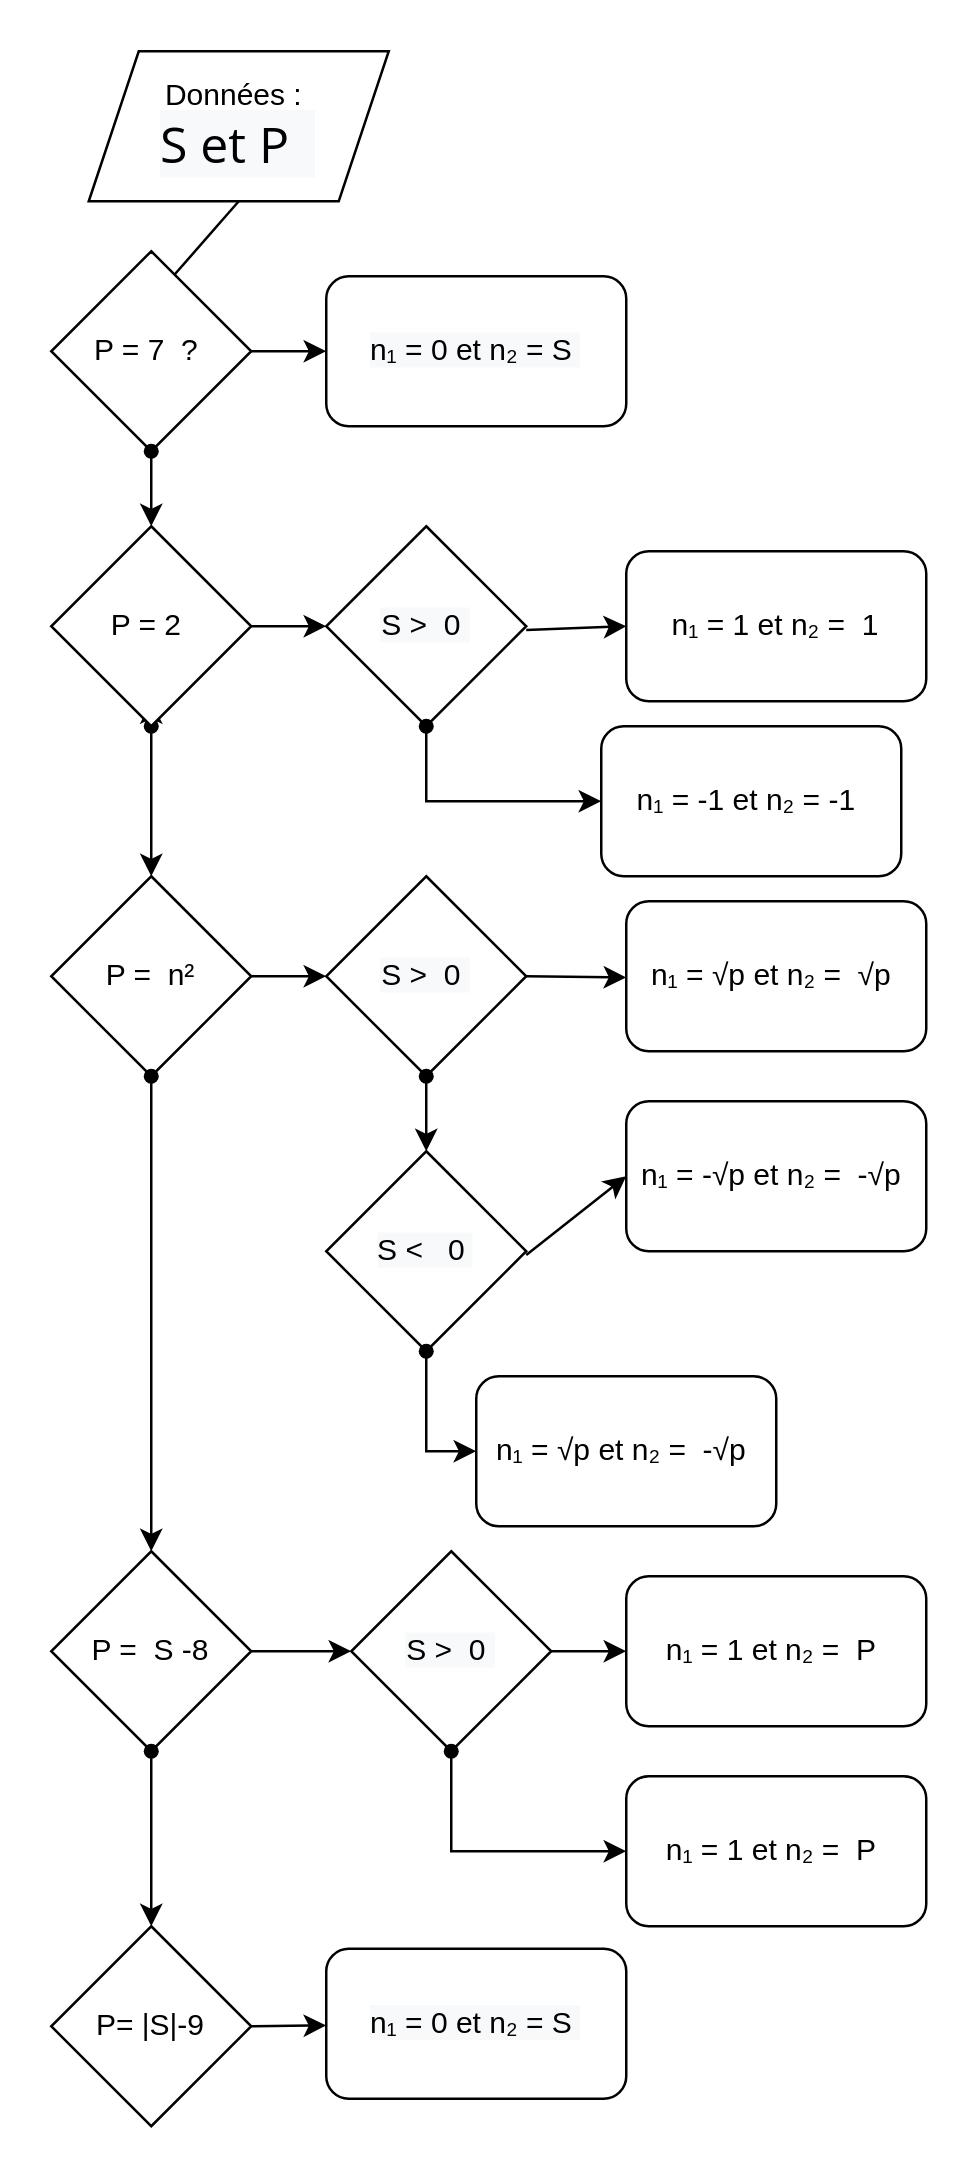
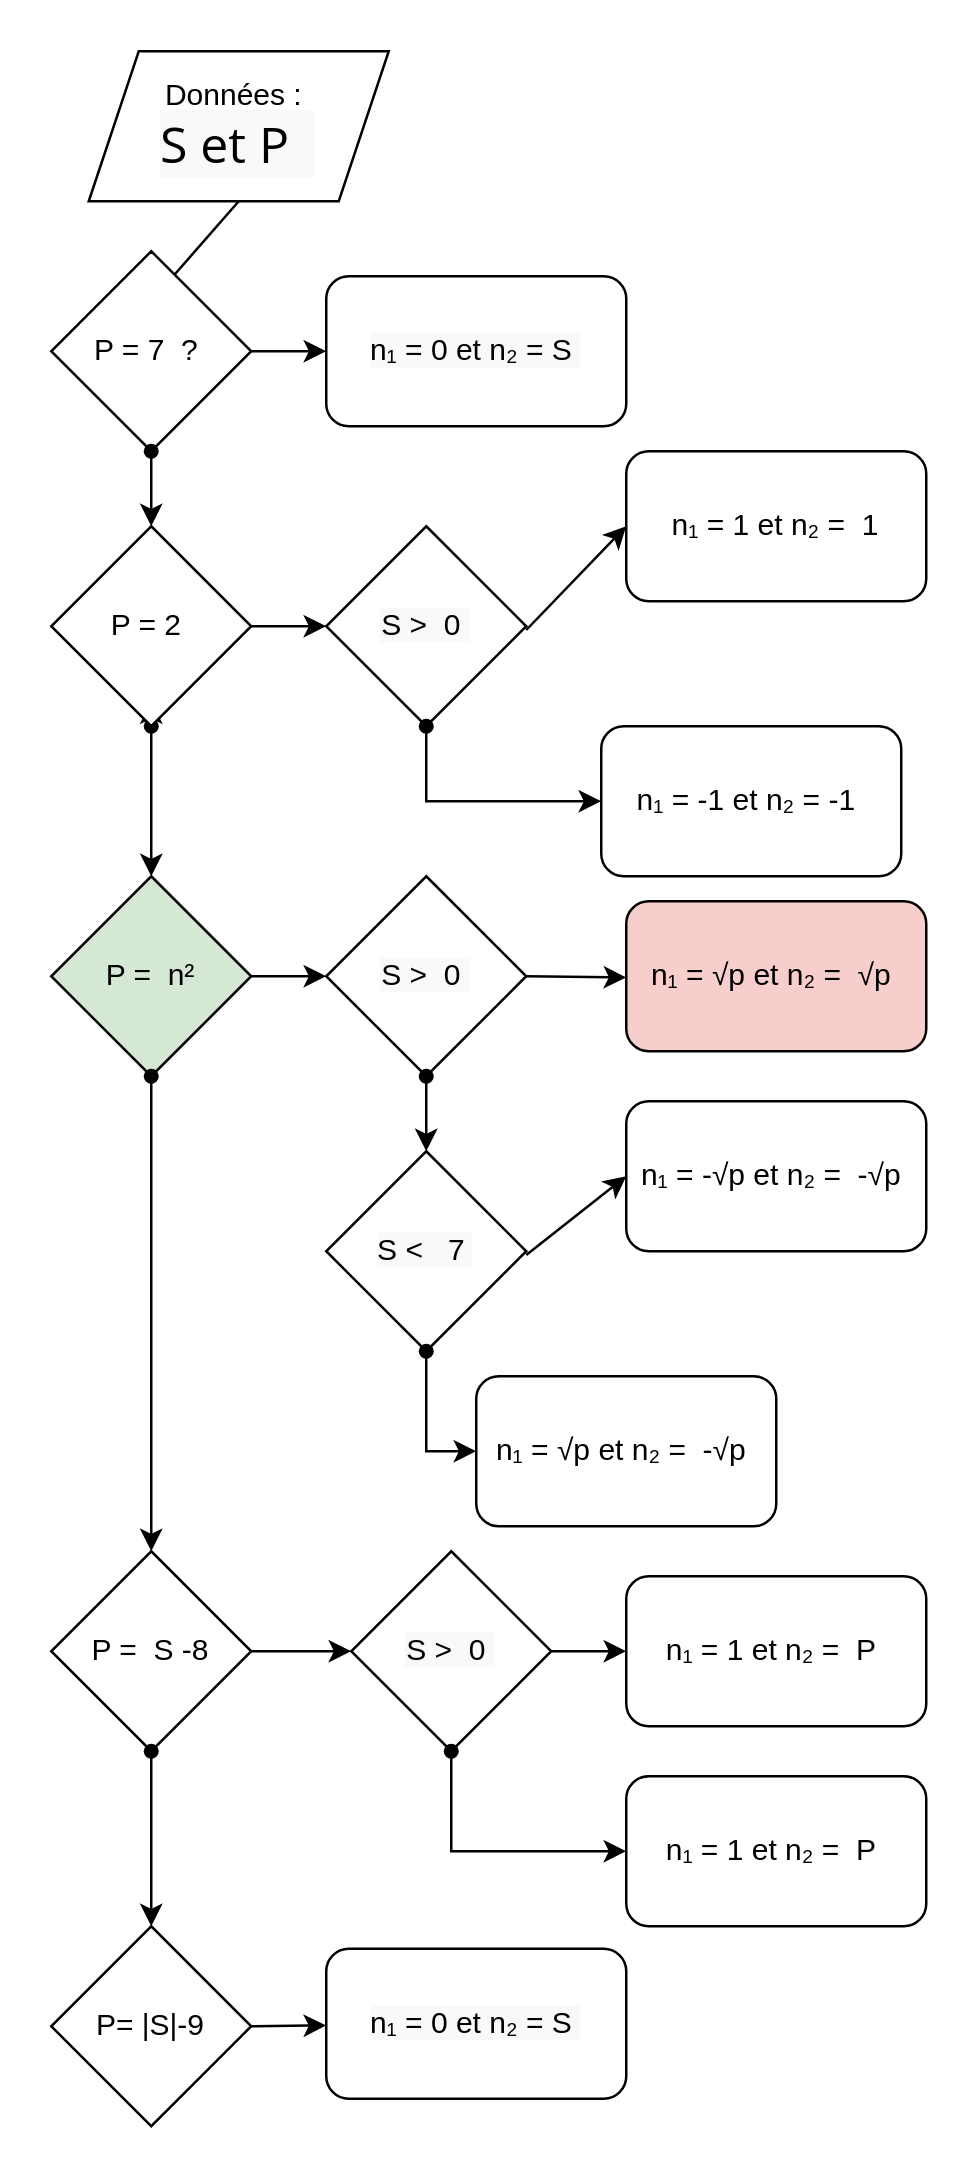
node "n₁ = 1 et n₂ = 1": moved (776, 626) -> (776, 526)
node "P = n²": fillcolor #ffffff -> #d5e8d4
node "n₁ = √p et n₂ = √p": fillcolor #ffffff -> #f8cecc
node "S < 0": label "S < 0" -> "S < 7"
